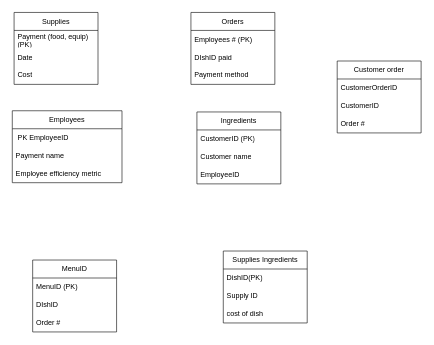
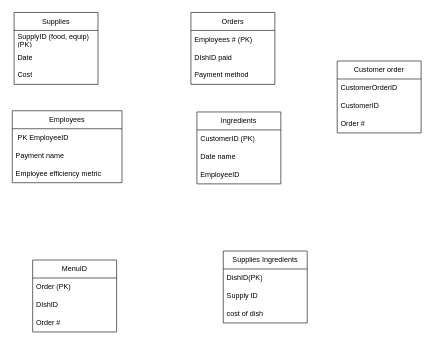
node "Payment (food, equip) (PK)": label "Payment (food, equip) (PK)" -> "SupplyID (food, equip) (PK)"
node "Customer name": label "Customer name" -> "Date name"
node "MenuID (PK)": label "MenuID (PK)" -> "Order (PK)"
